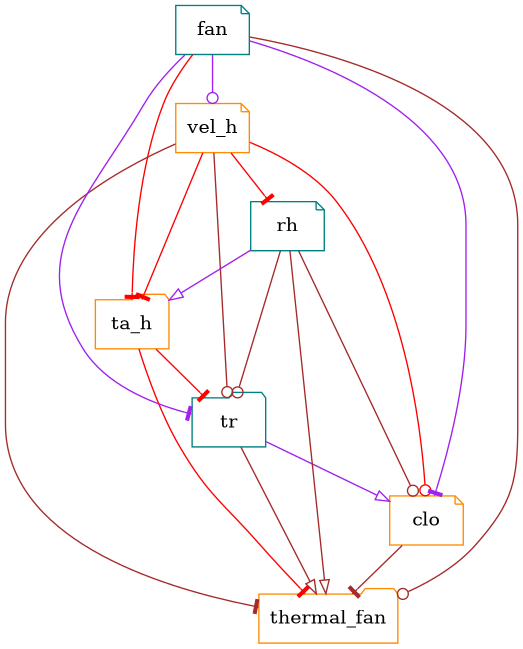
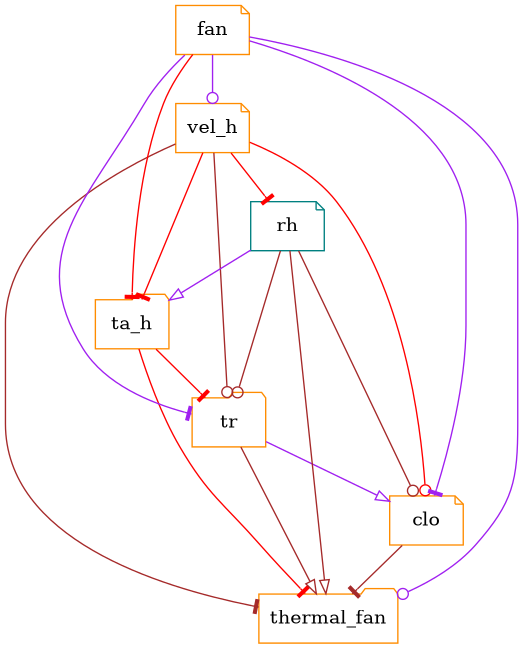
node "fan": color teal -> darkorange
edge "fan" -> "thermal_fan": color brown -> purple
node "tr": color teal -> darkorange
